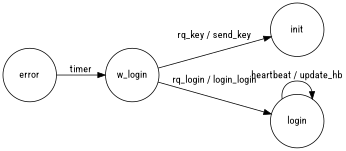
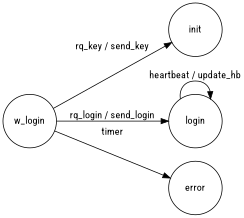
edge "error" -> "w_login": reversed
edge "w_login" -> "login": label "rq_login / login_login" -> "rq_login / send_login"
